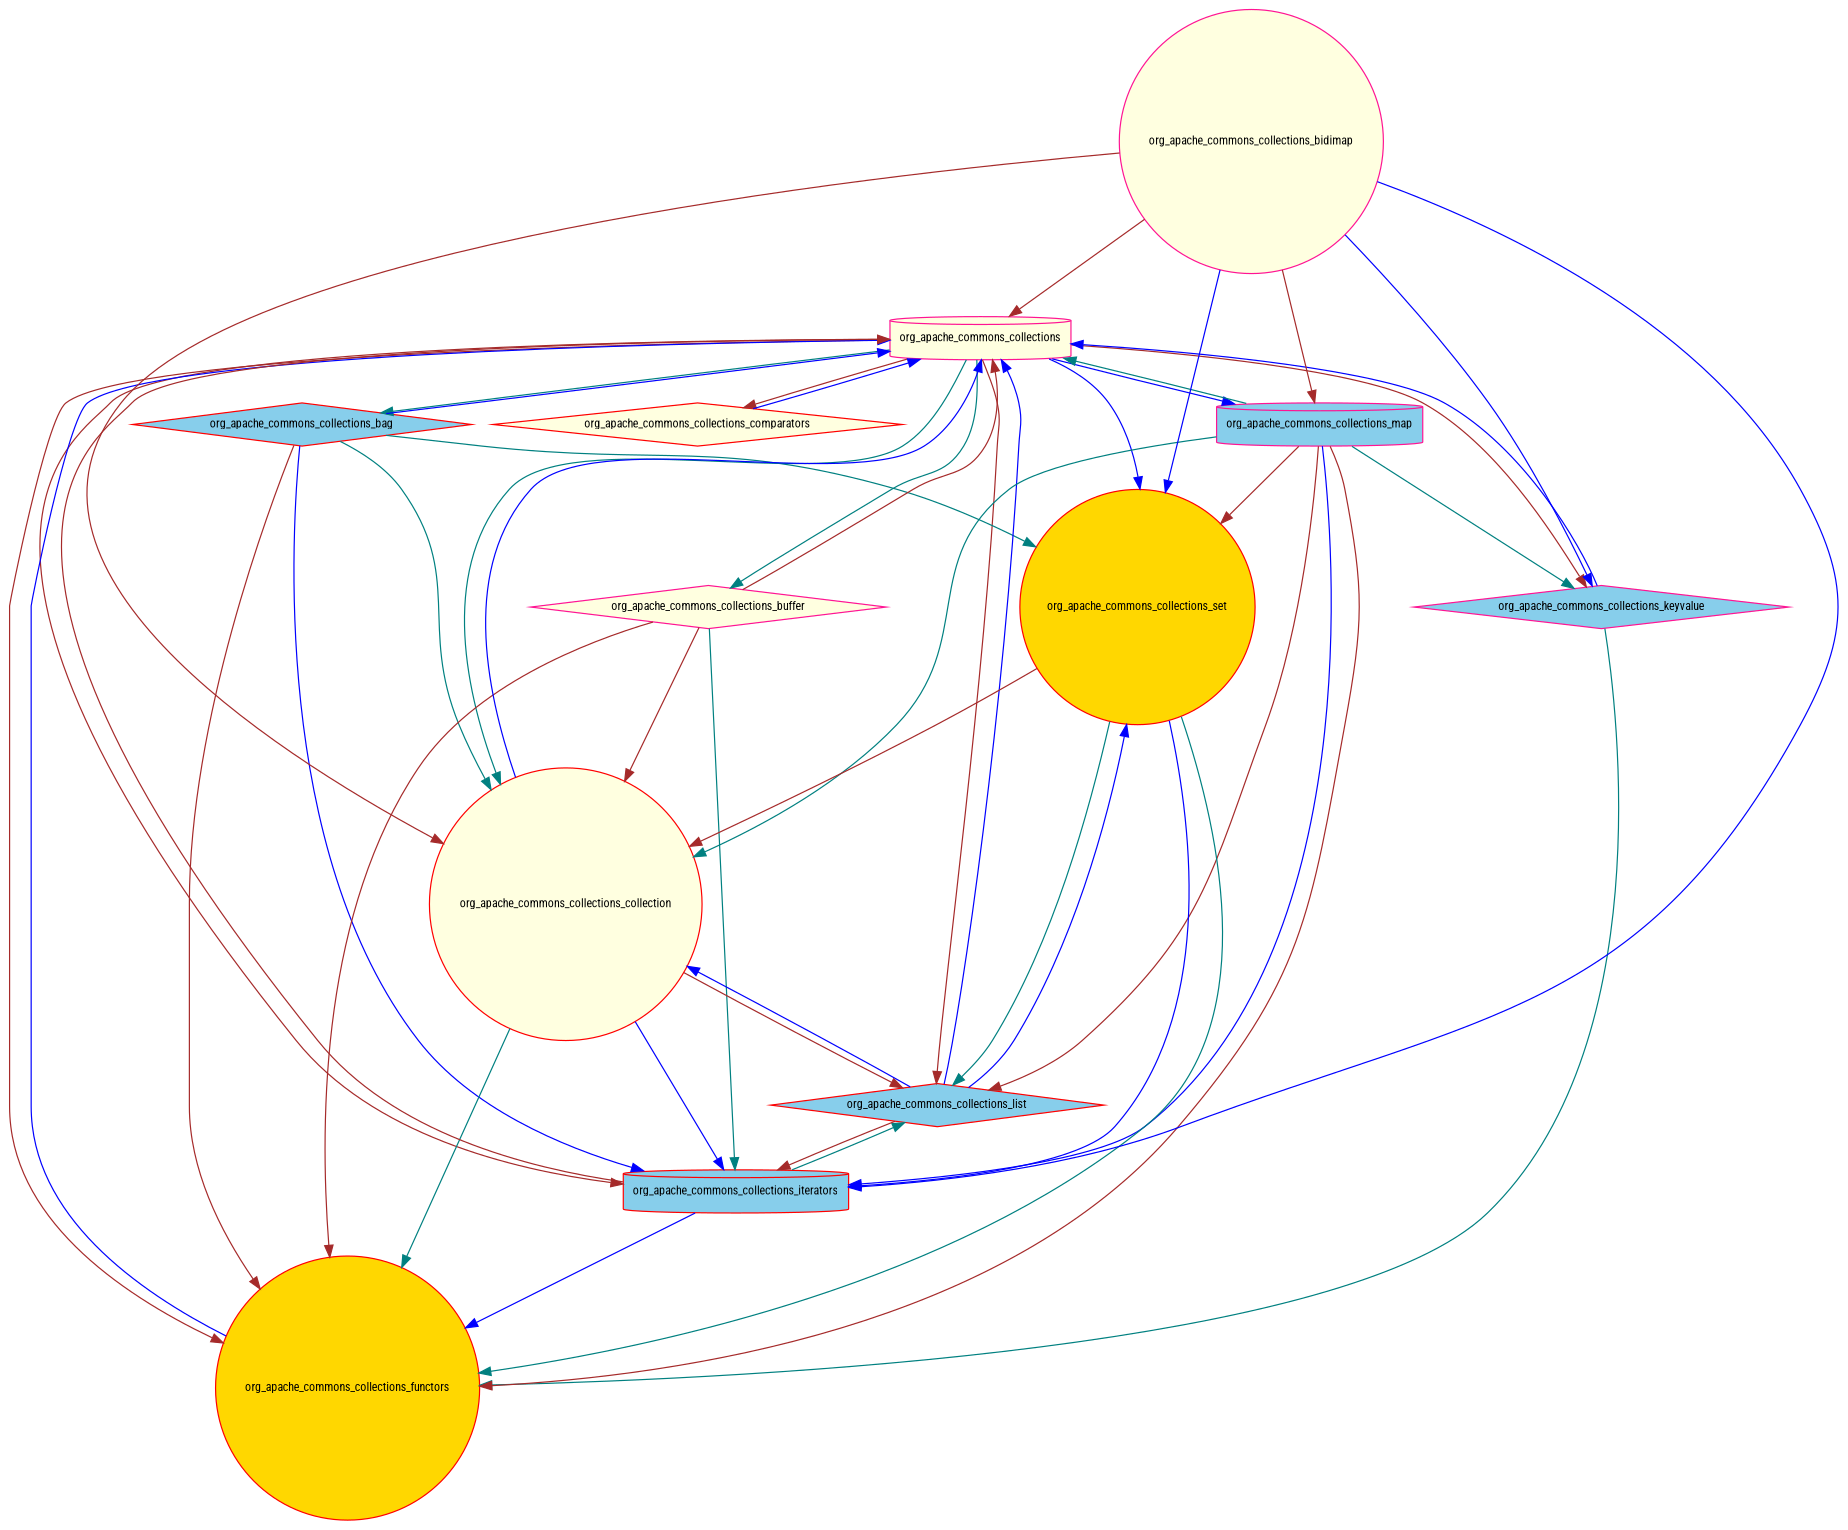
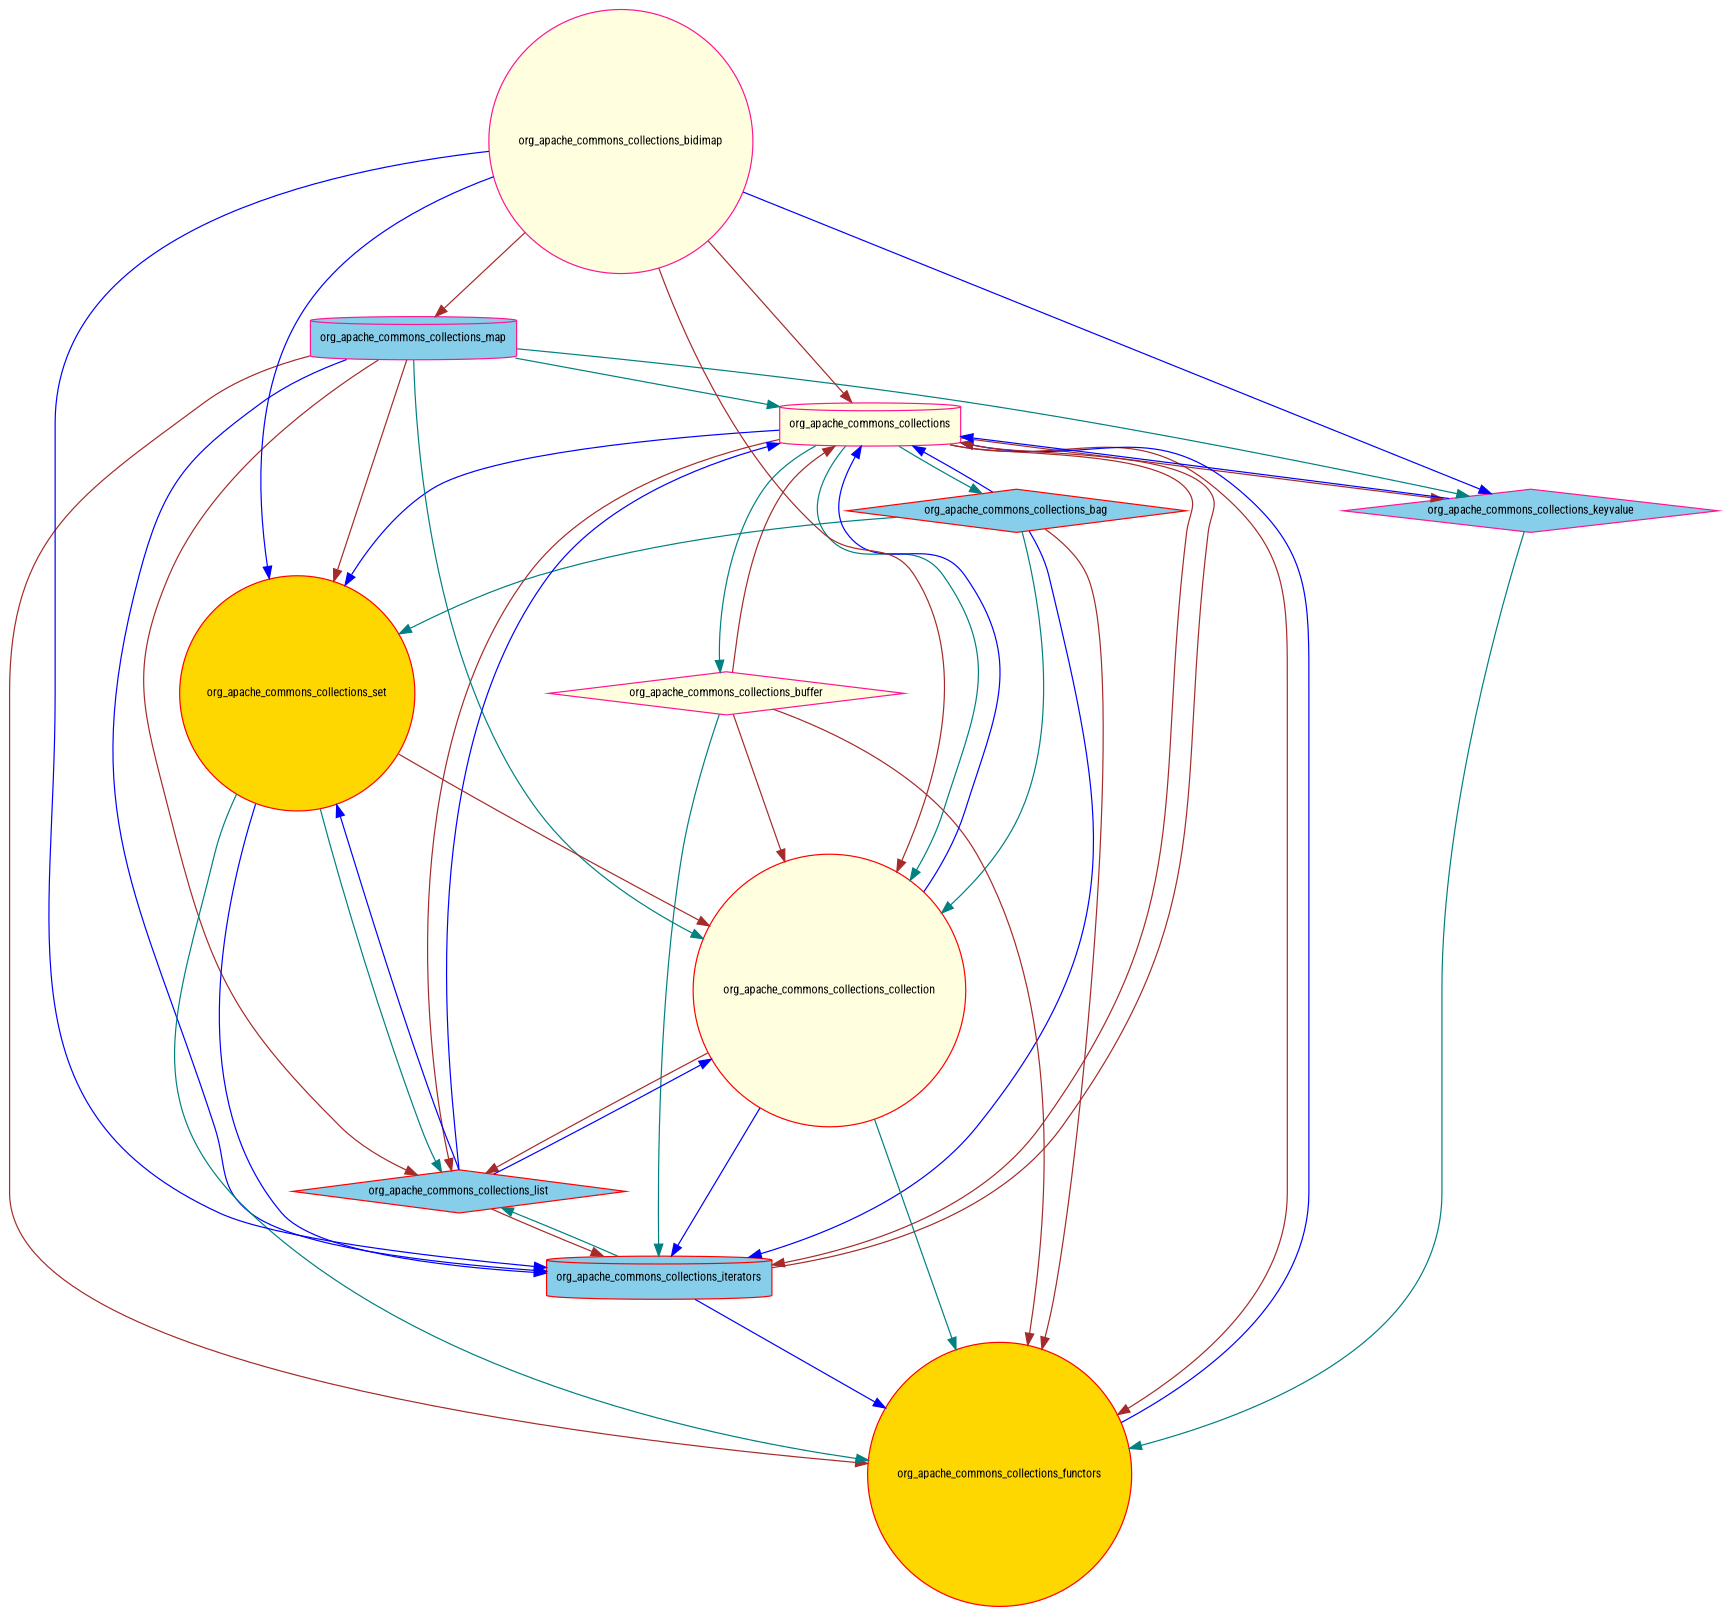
edge "org_apache_commons_collections" -> "org_apache_commons_collections_map": removed
node "org_apache_commons_collections_comparators": removed
